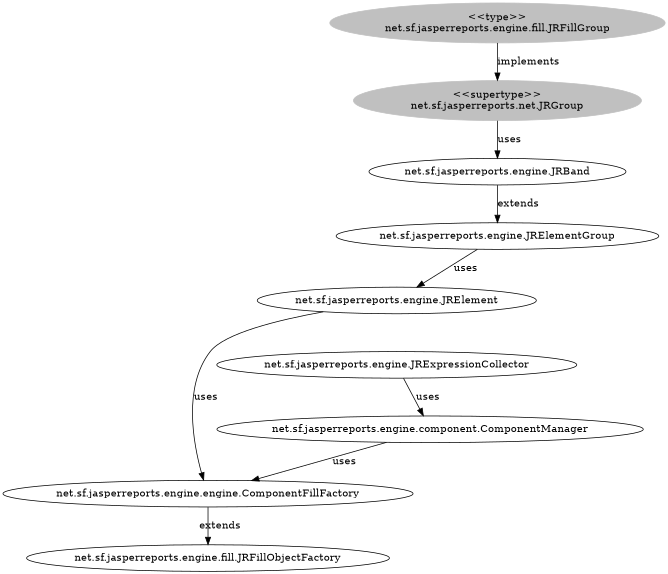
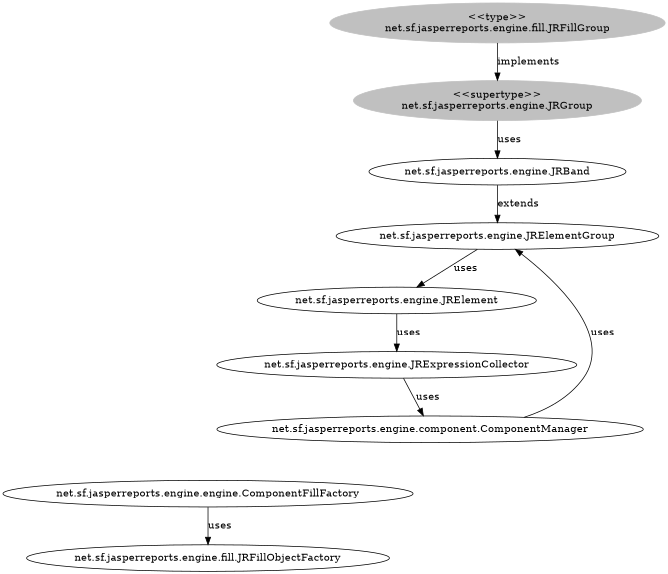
node "<<supertype>> net.sf.jasperreports.net.JRGroup": label "<<supertype>> net.sf.jasperreports.net.JRGroup" -> "<<supertype>> net.sf.jasperreports.engine.JRGroup"
edge "net.sf.jasperreports.engine.JRElement" -> "net.sf.jasperreports.engine.engine.ComponentFillFactory": now "net.sf.jasperreports.engine.JRElement" -> "net.sf.jasperreports.engine.JRExpressionCollector"
edge "net.sf.jasperreports.engine.component.ComponentManager" -> "net.sf.jasperreports.engine.engine.ComponentFillFactory": now "net.sf.jasperreports.engine.component.ComponentManager" -> "net.sf.jasperreports.engine.JRElementGroup"
edge "net.sf.jasperreports.engine.engine.ComponentFillFactory" -> "net.sf.jasperreports.engine.fill.JRFillObjectFactory": label "extends" -> "uses"
